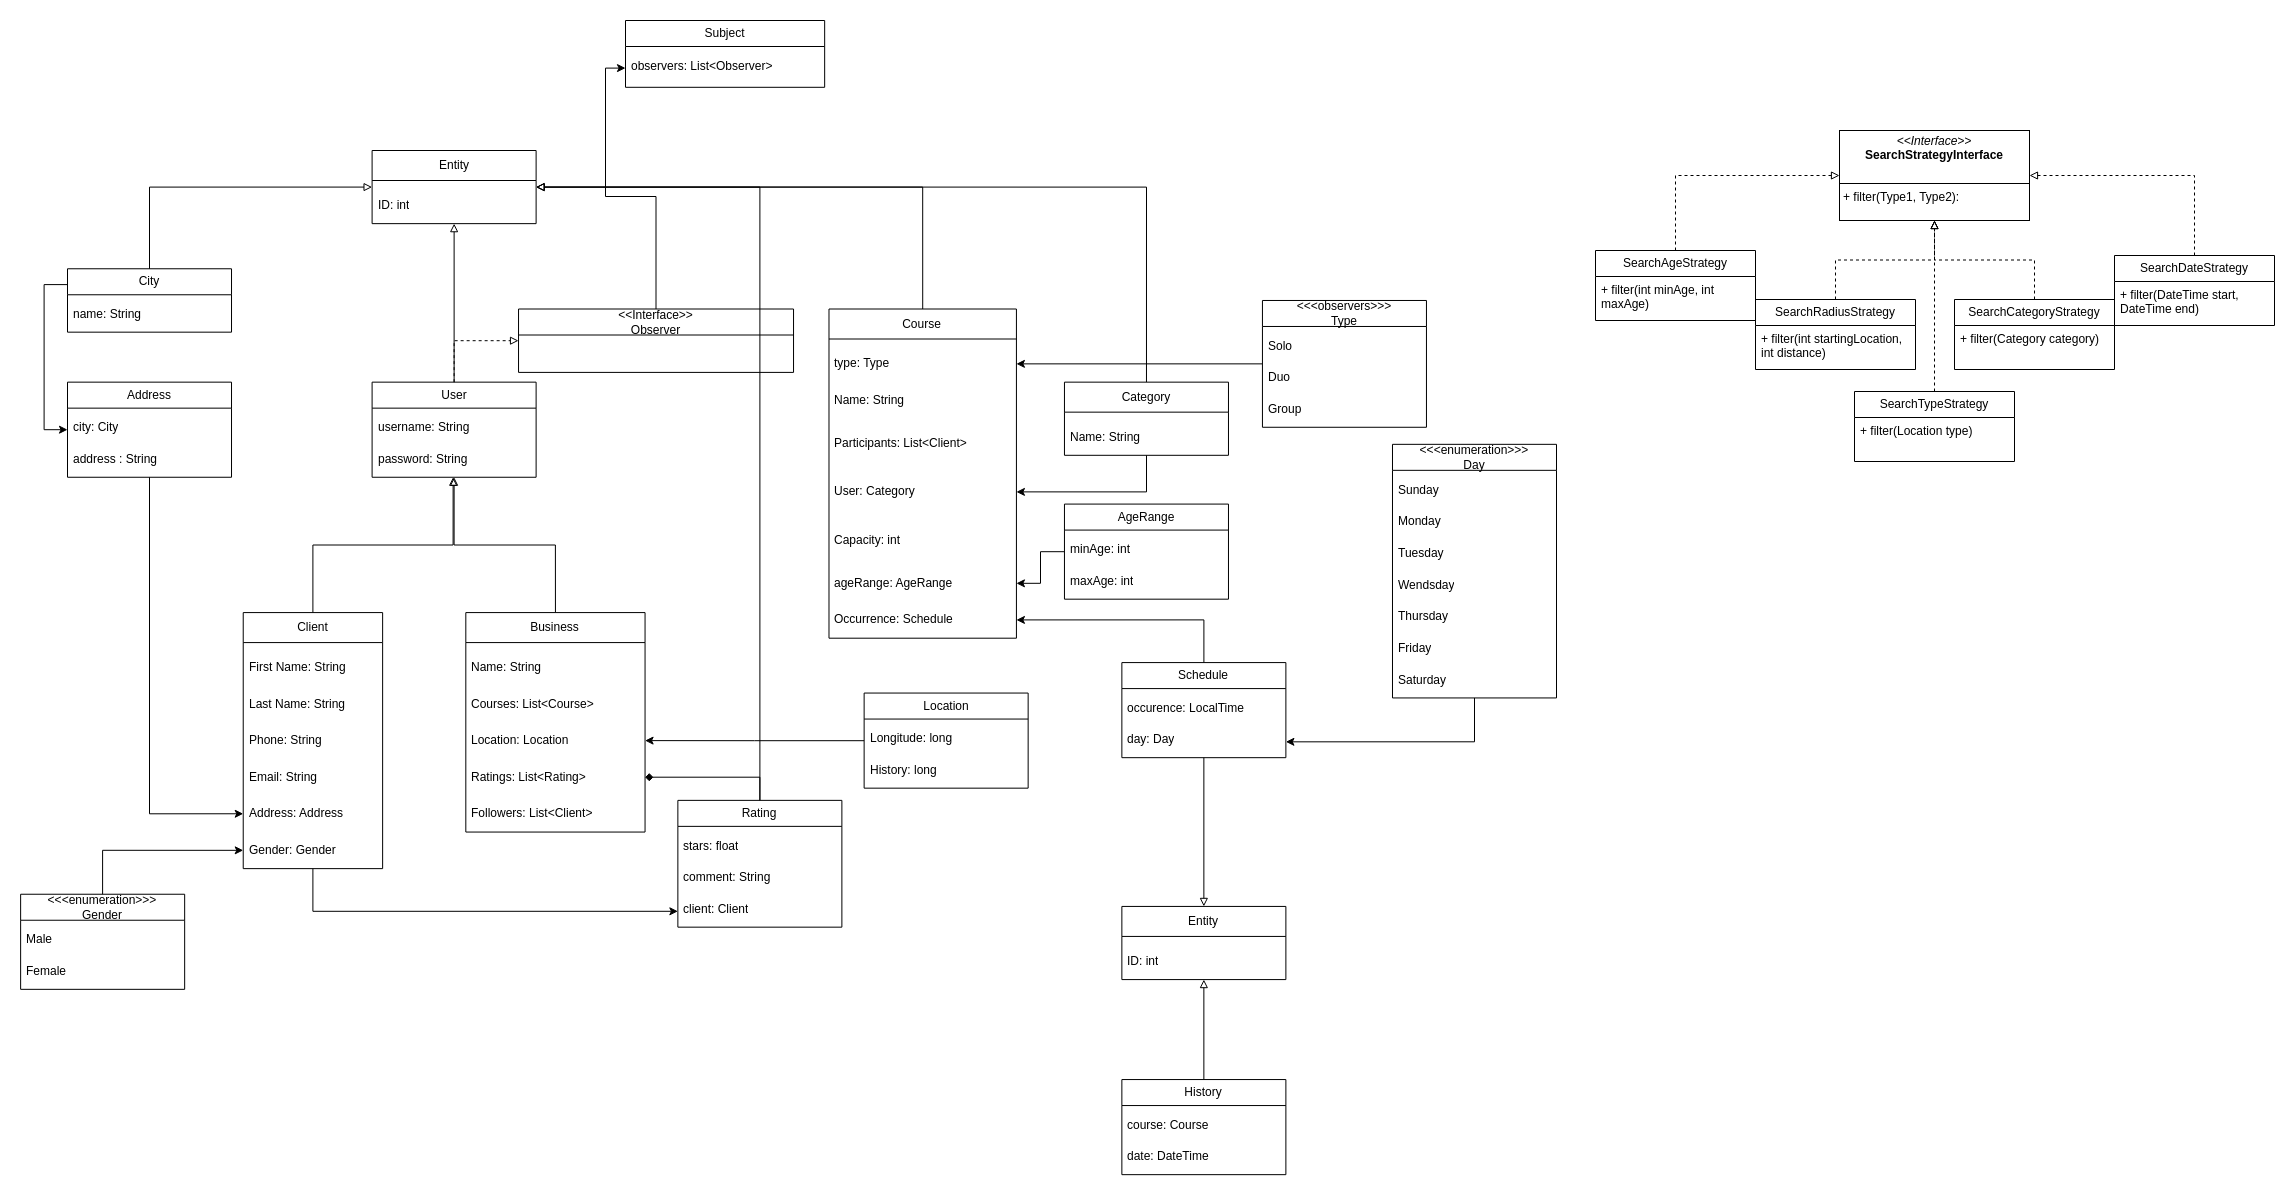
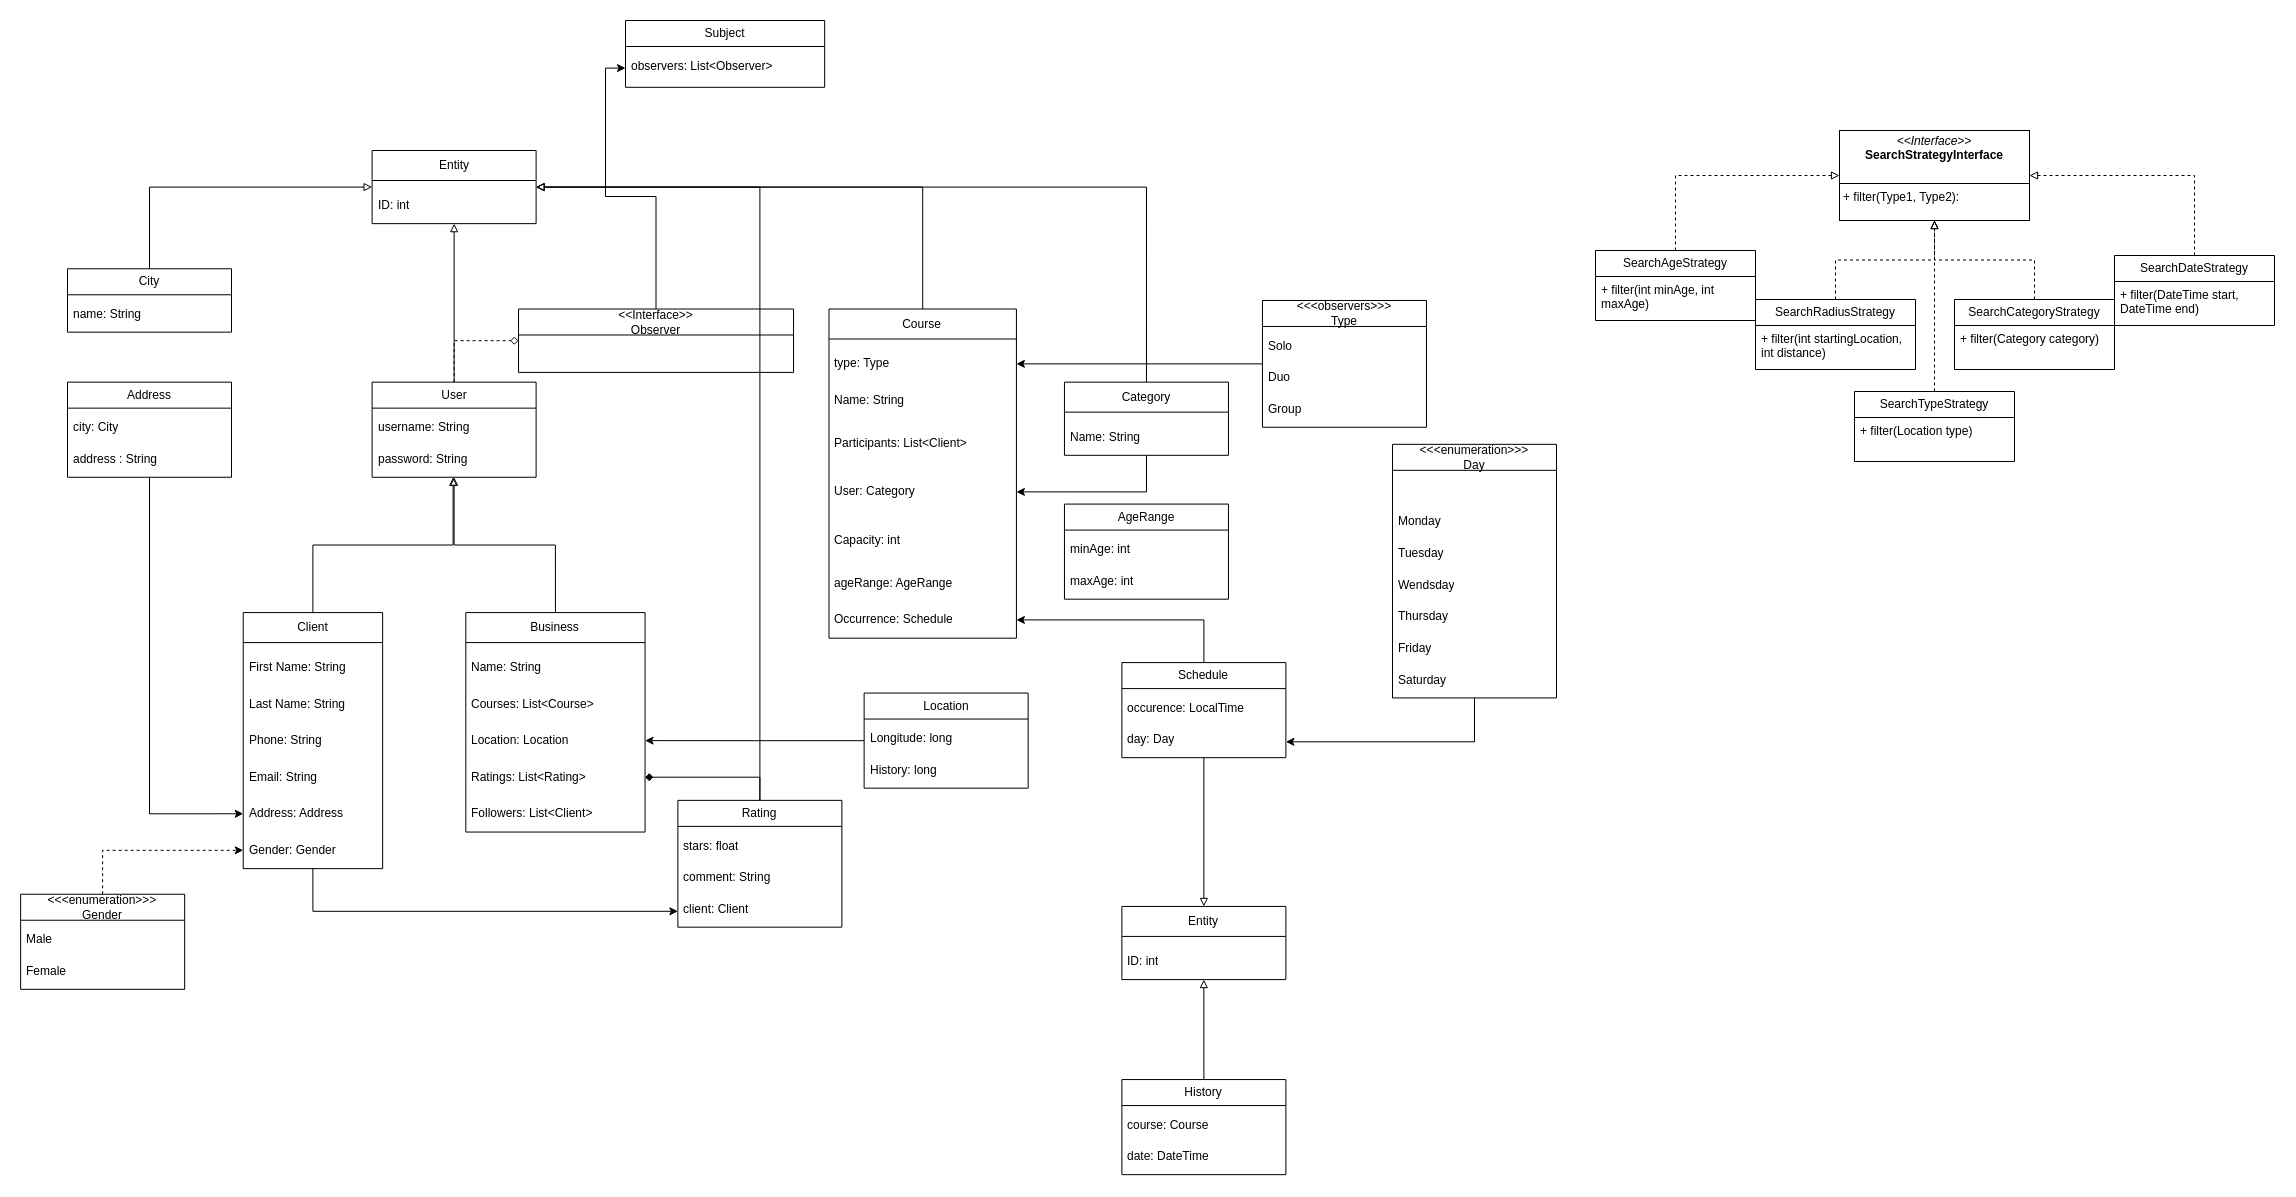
edge "User" -> "<<Interface>> Observer": arrowhead block -> diamond
edge "City" -> "city: City": removed
node "Sunday": removed
edge "minAge: int" -> "ageRange: AgeRange": removed
edge "<<<enumeration>>> Gender" -> "Gender: Gender": style solid -> dashed
